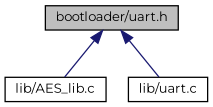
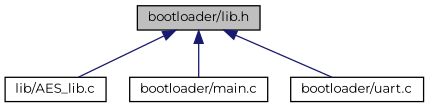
node "bootloader/uart.h": label "bootloader/uart.h" -> "bootloader/lib.h"
node "lib/uart.c": label "lib/uart.c" -> "bootloader/uart.c"
node "bootloader/main.c": added
